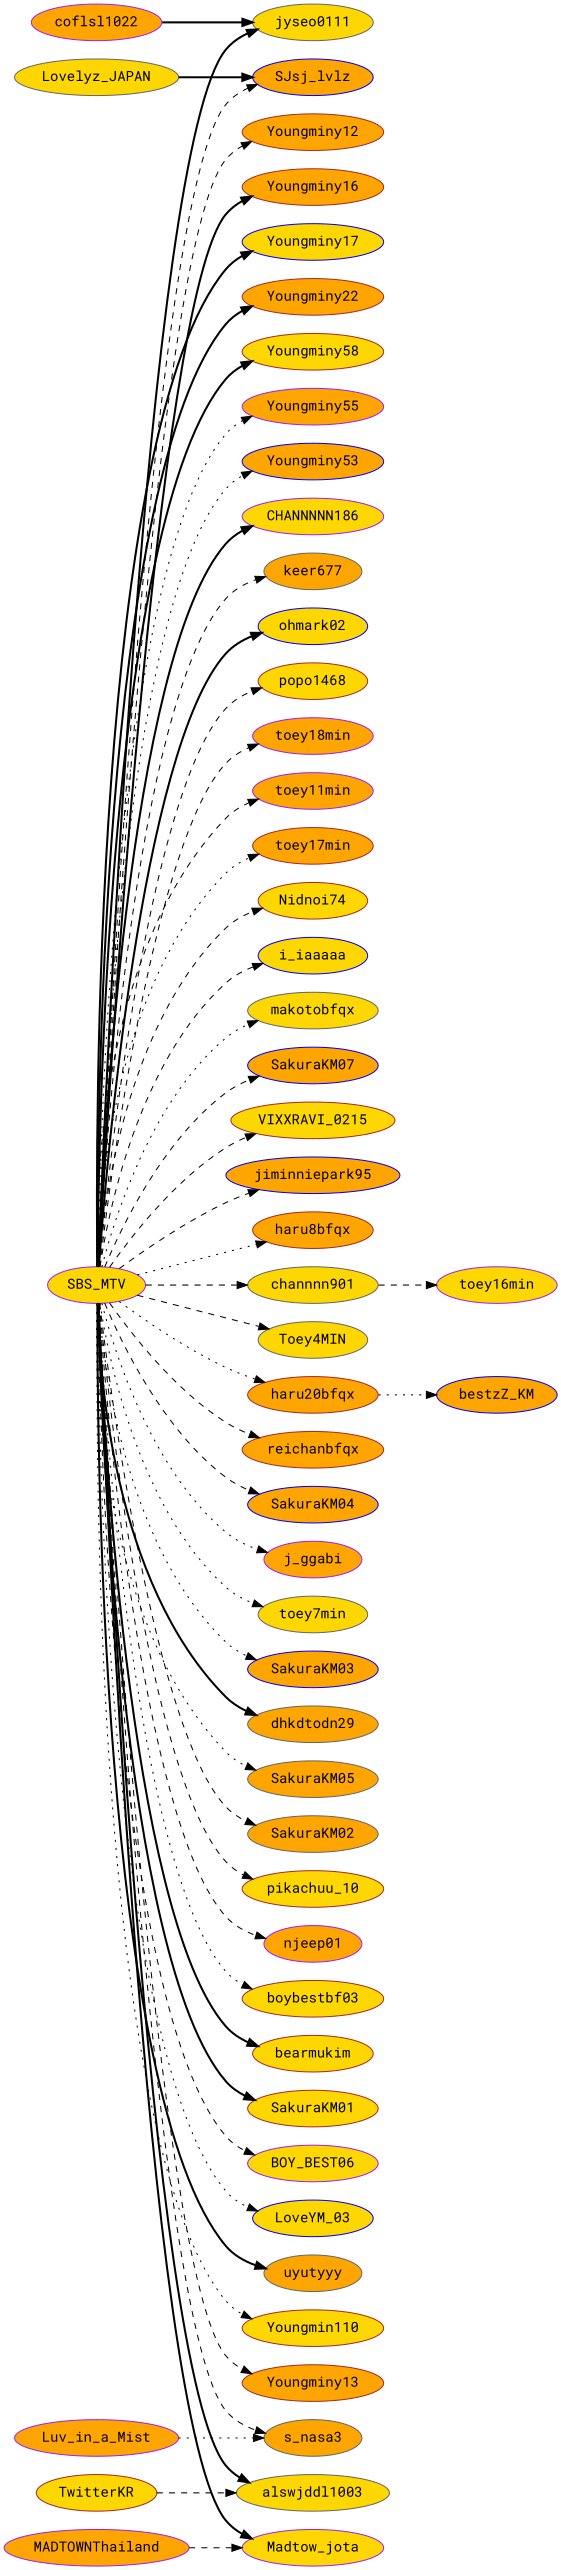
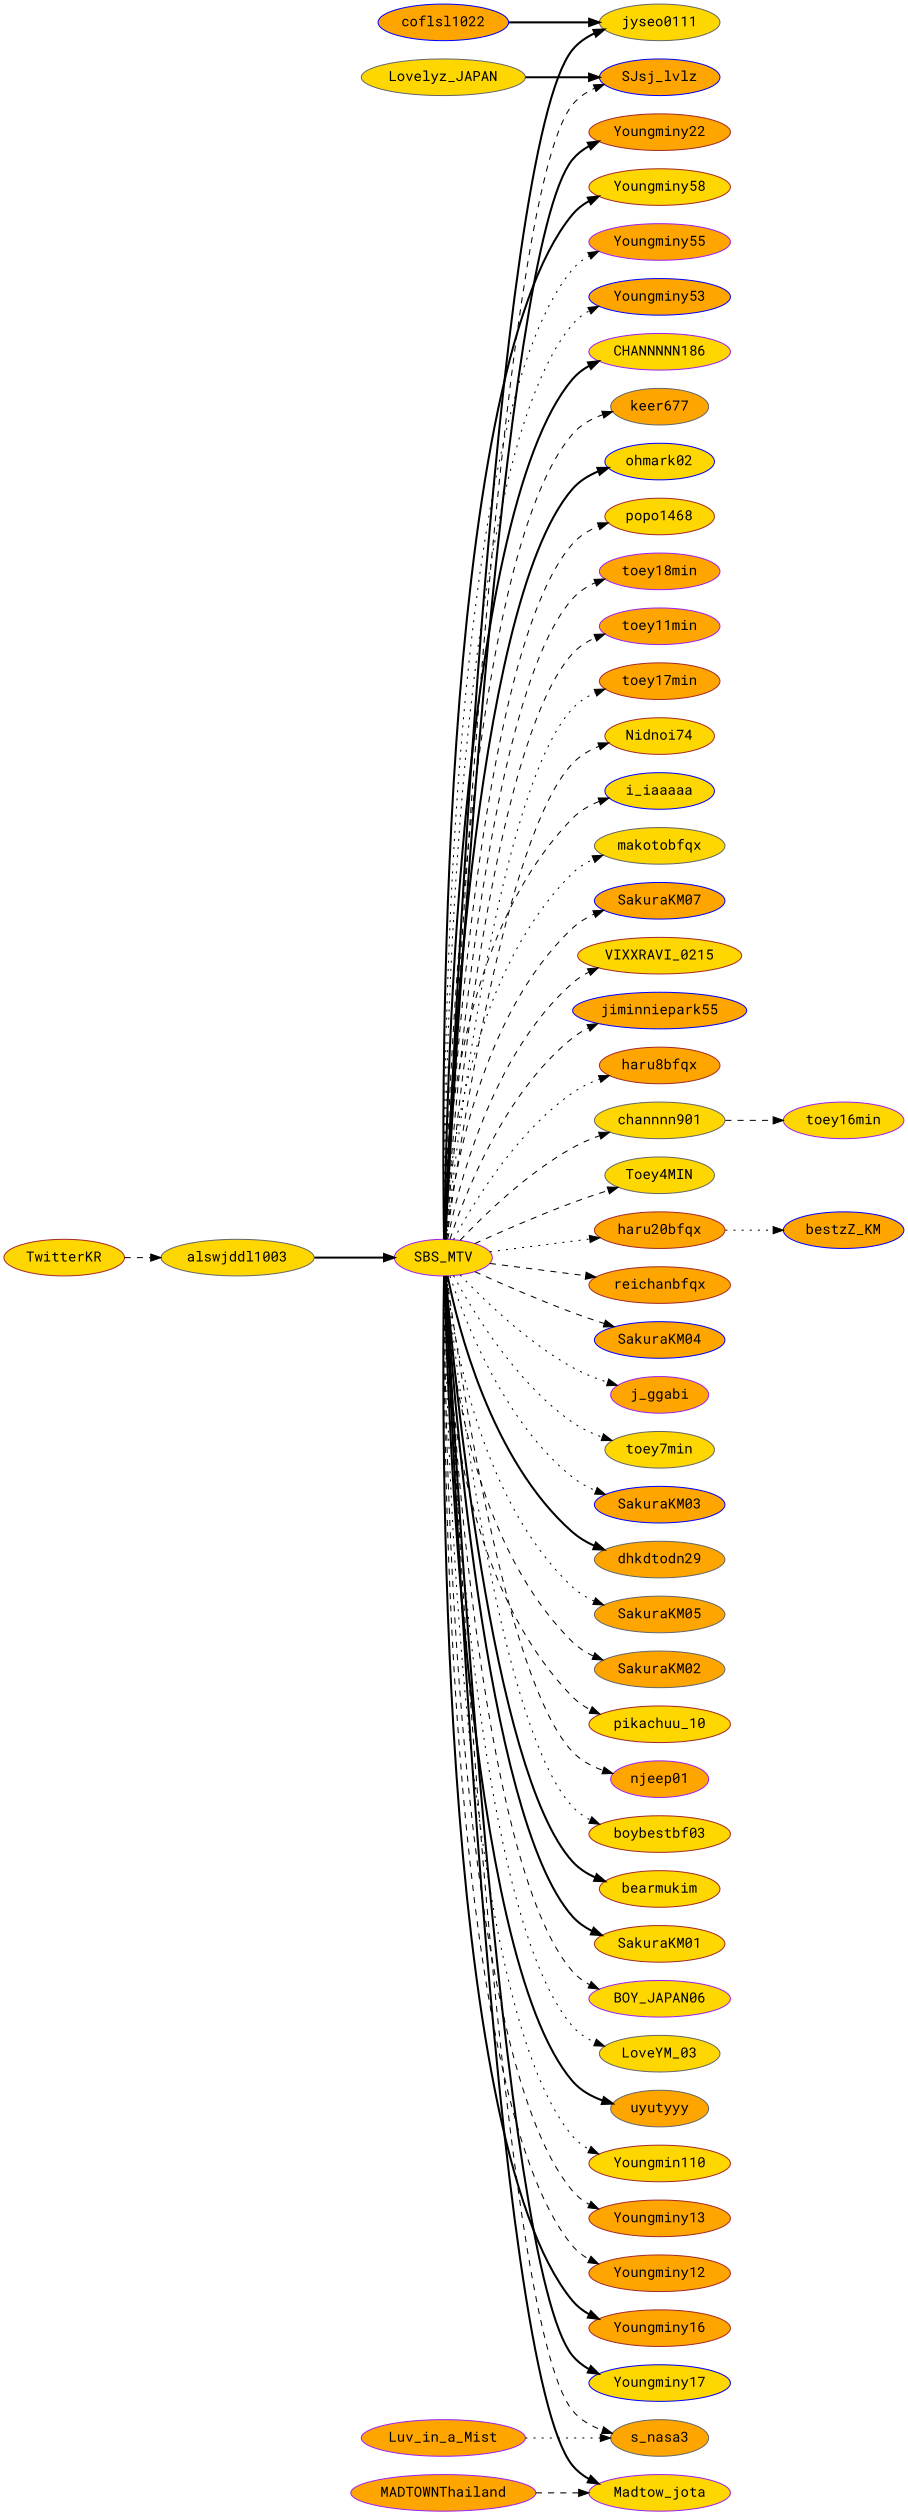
node "coflsl1022": color purple -> blue
node "jiminniepark95": label "jiminniepark95" -> "jiminniepark55"
node "BOY_BEST06": label "BOY_BEST06" -> "BOY_JAPAN06"
edge "SBS_MTV" -> "alswjddl1003": reversed
node "LoveYM_03": color blue -> gray40
